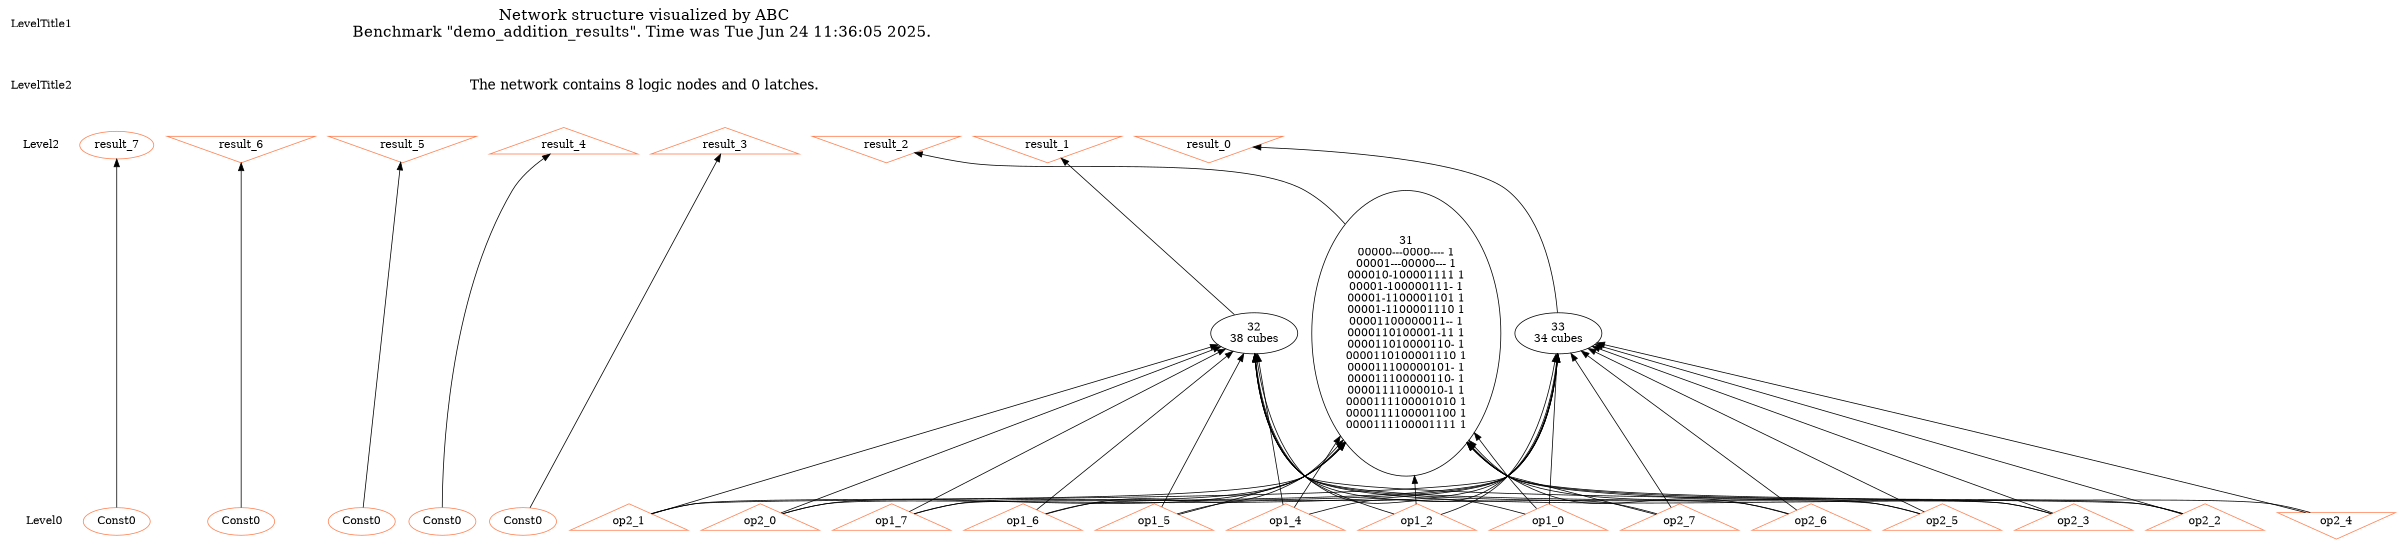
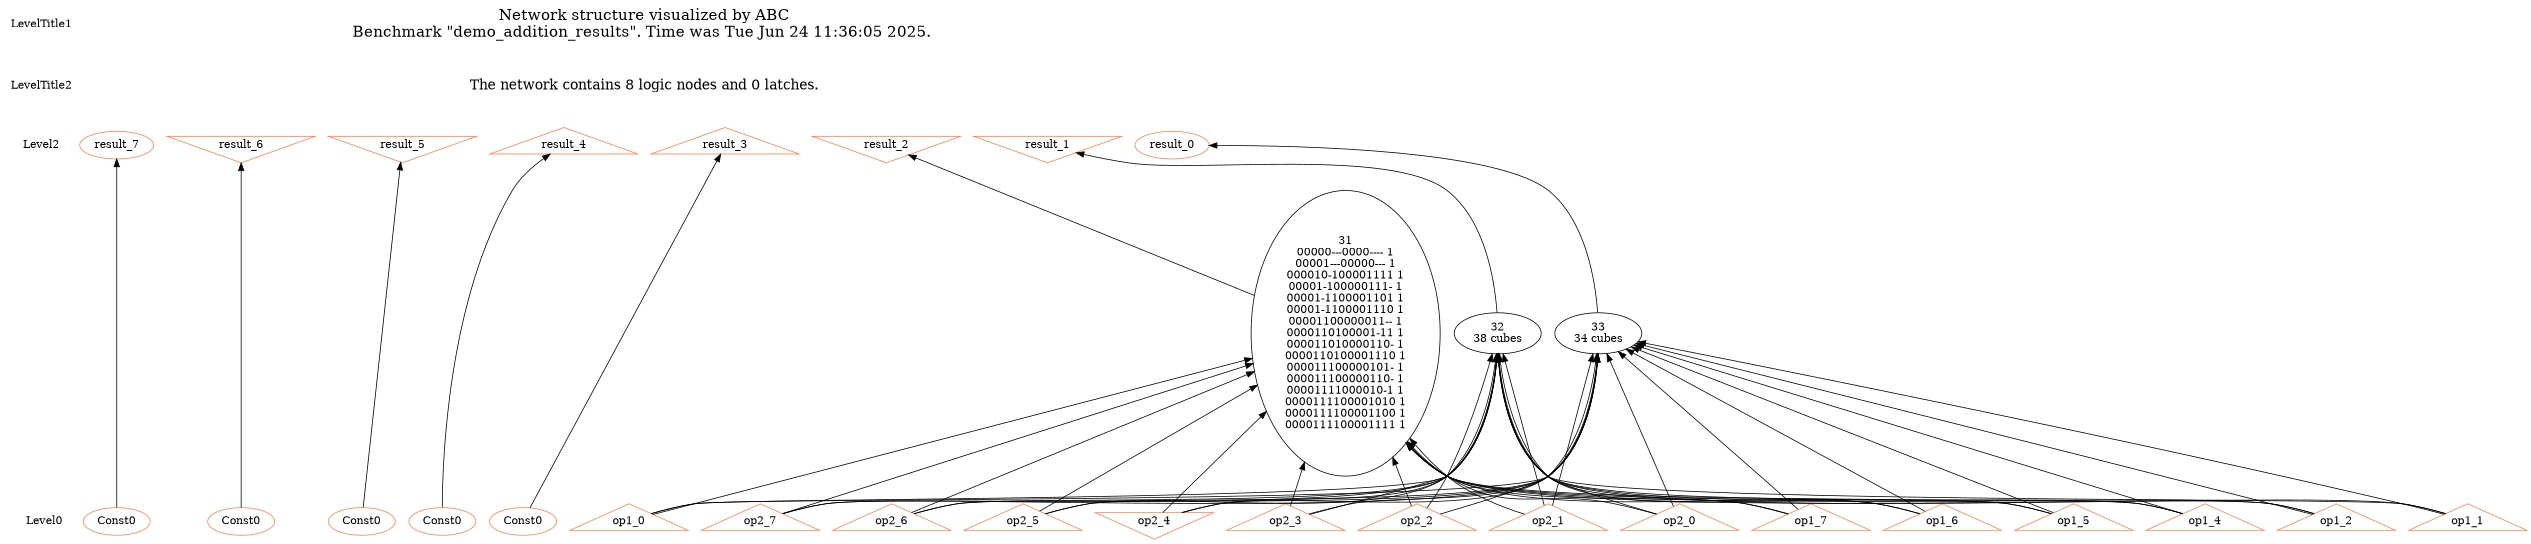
node "result_0": shape invtriangle -> ellipse
edge "op2_4" -> "32 38 cubes": added
node "op1_1": added
